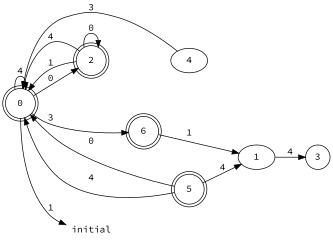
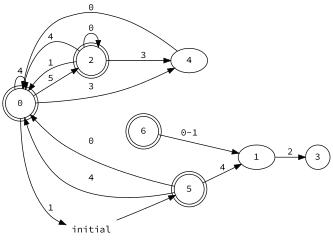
edge "4" -> "0": label "3" -> "0"
edge "2" -> "4": added, label "3"
edge "0" -> "2": label "0" -> "5"
edge "0" -> "6": now "0" -> "4"
edge "6" -> "1": label "1" -> "0-1"
edge "1" -> "3": label "4" -> "2"
edge "initial" -> "5": added
